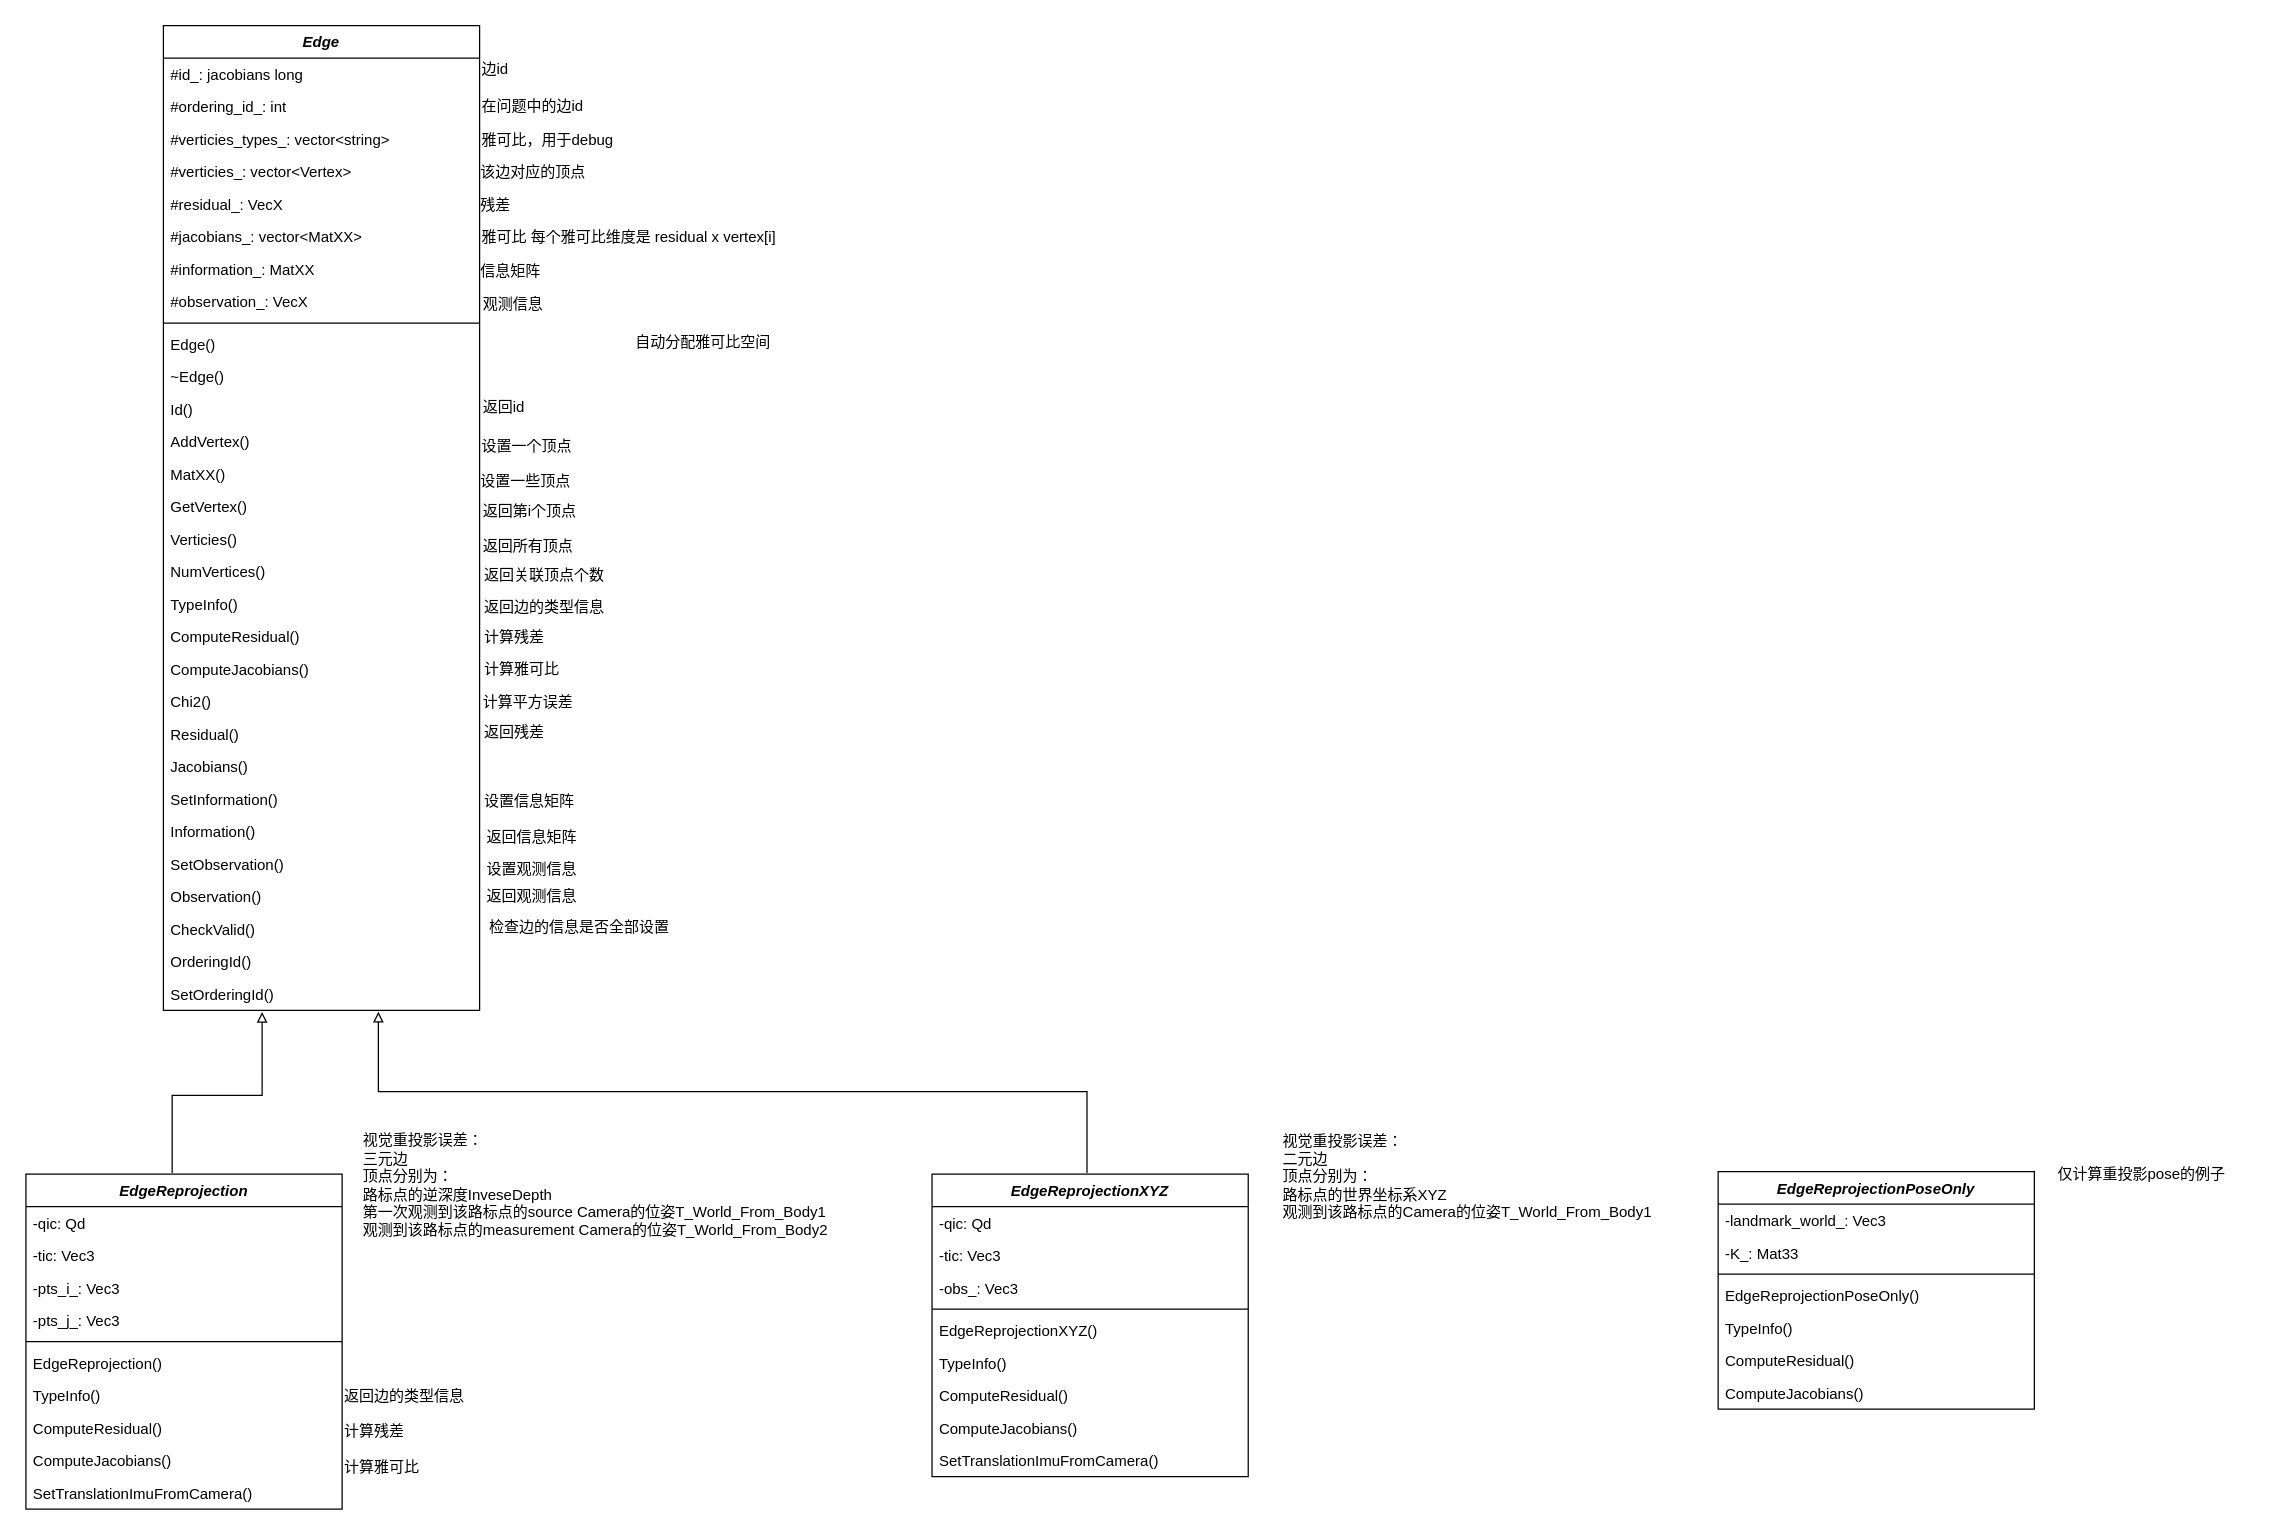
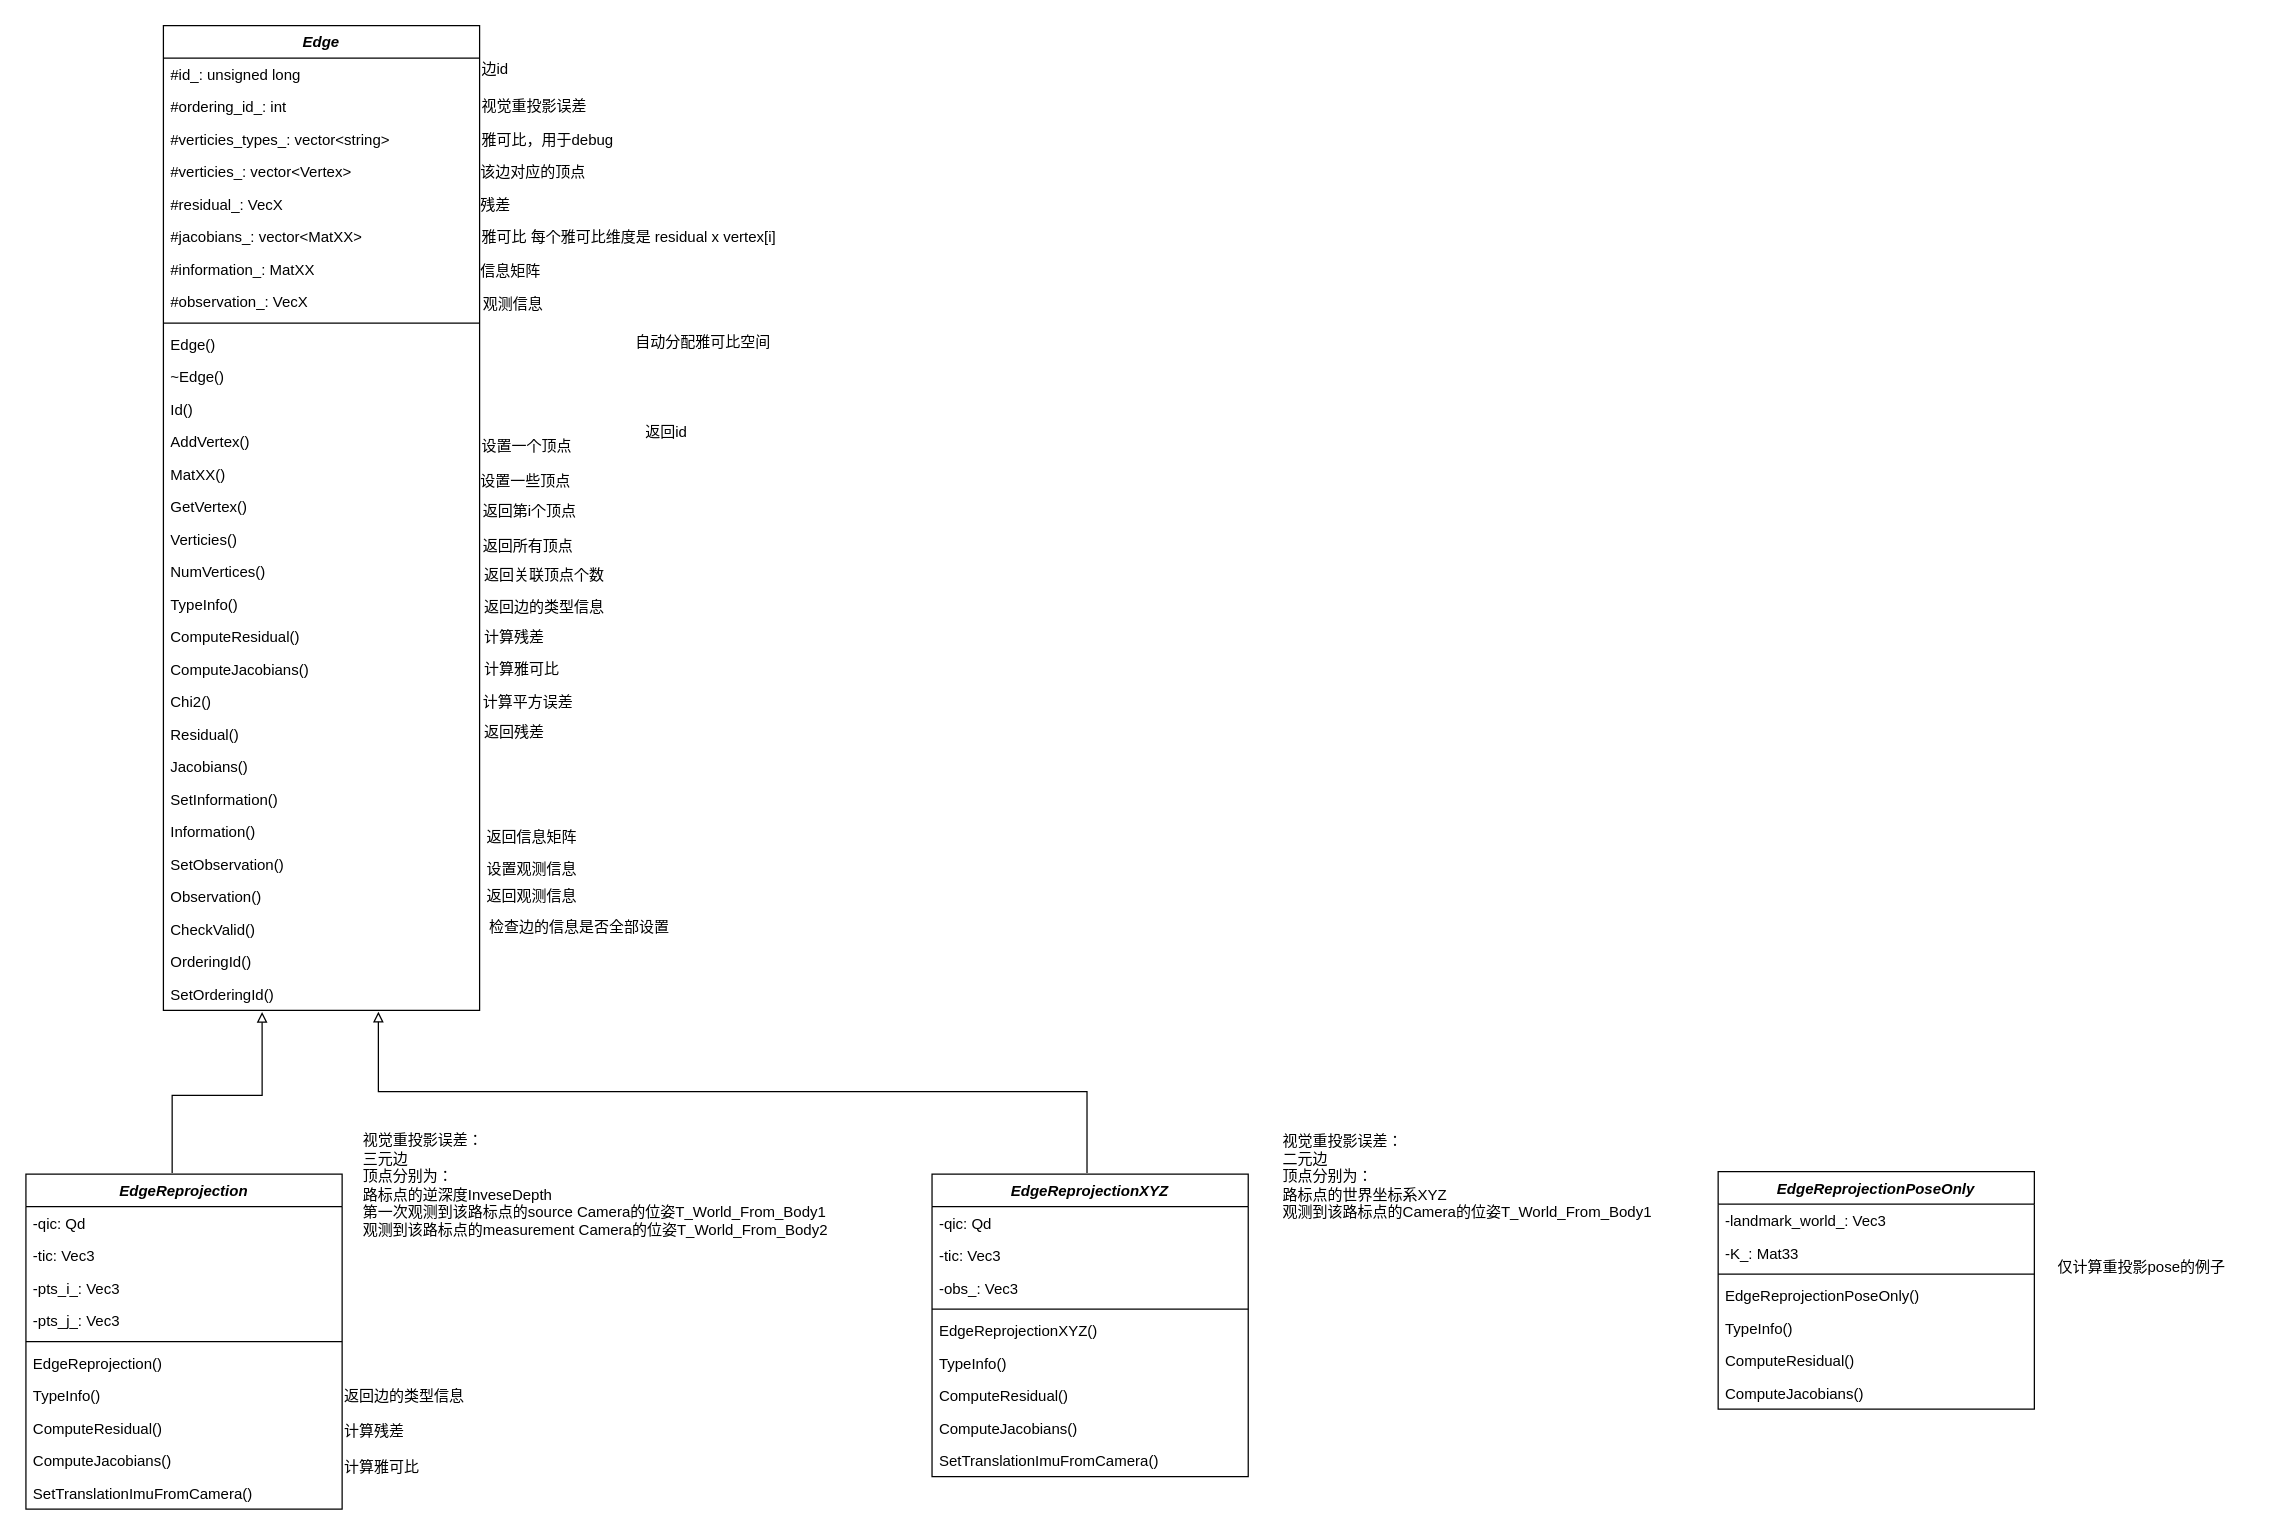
node "#id_: jacobians long": label "#id_: jacobians long" -> "#id_: unsigned long"
node "在问题中的边id": label "在问题中的边id" -> "视觉重投影误差"
node "返回id": moved (513, 408) -> (676, 433)
node "设置信息矩阵": removed
node "仅计算重投影pose的例子": moved (2151, 1174) -> (2151, 1268)
